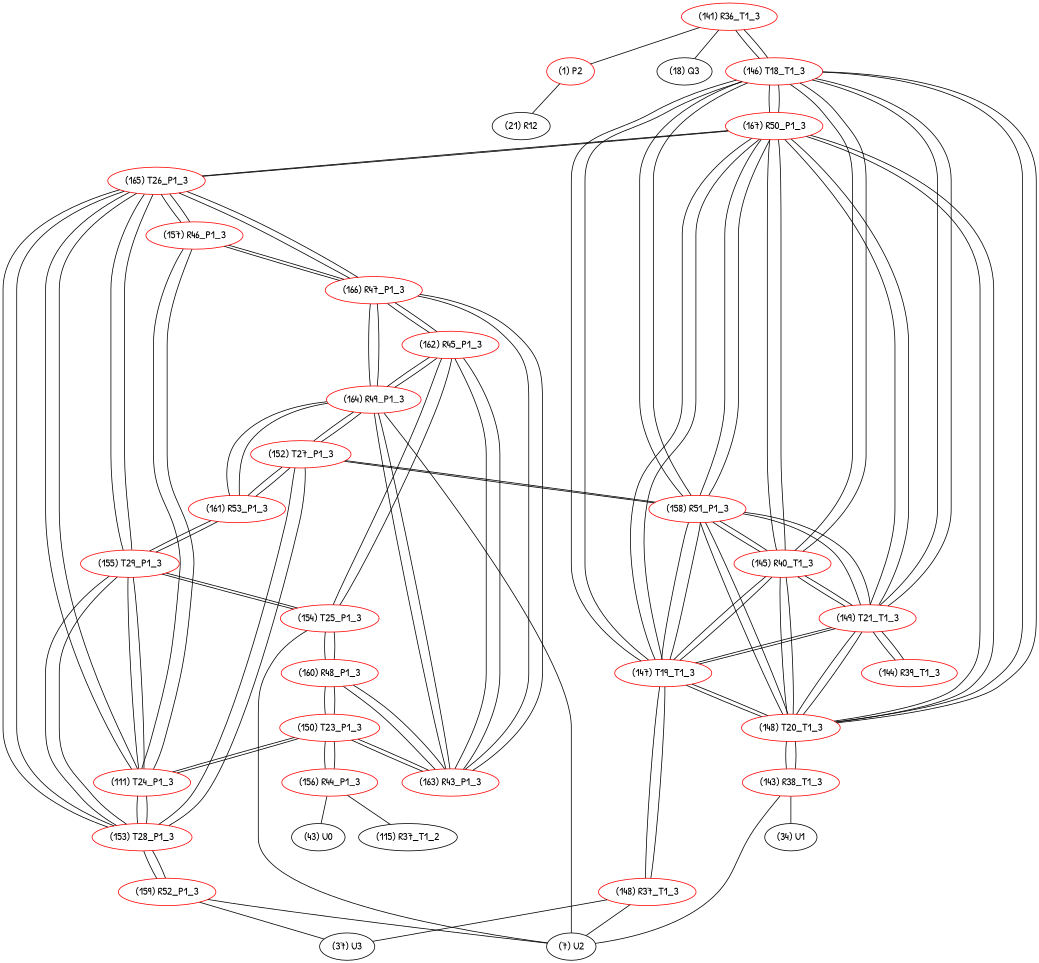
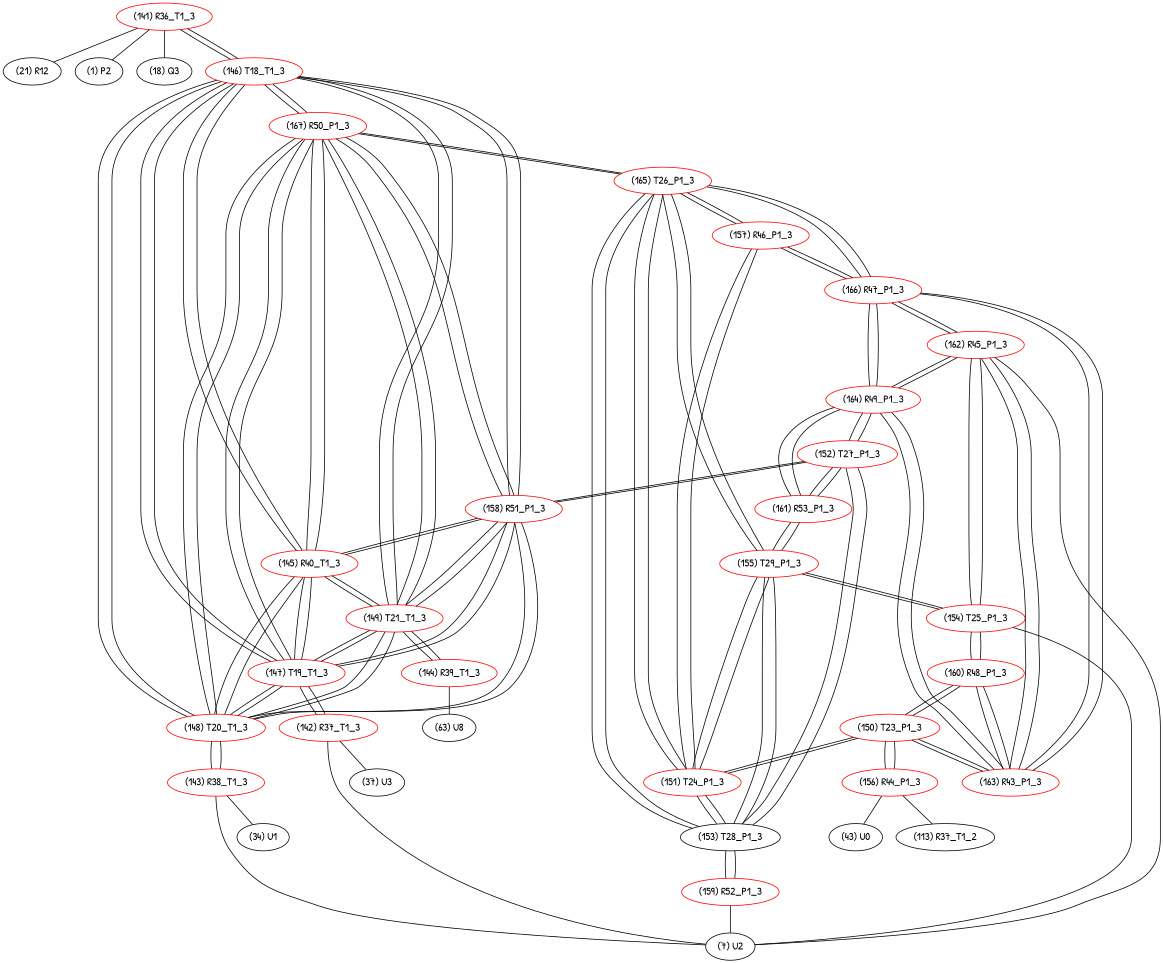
node "(1) P2": color red -> black
edge "(1) P2" -- "(21) R12": now "(141) R36_T1_3" -- "(21) R12"
edge "(164) R49_P1_3" -- "(7) U2": now "(162) R45_P1_3" -- "(7) U2"
node "(63) U8": added
node "(111) T24_P1_3": label "(111) T24_P1_3" -> "(151) T24_P1_3"
node "(153) T28_P1_3": color red -> black
node "(115) R37_T1_2": label "(115) R37_T1_2" -> "(113) R37_T1_2"
node "(148) R37_T1_3": label "(148) R37_T1_3" -> "(142) R37_T1_3"
edge "(159) R52_P1_3" -- "(37) U3": removed
